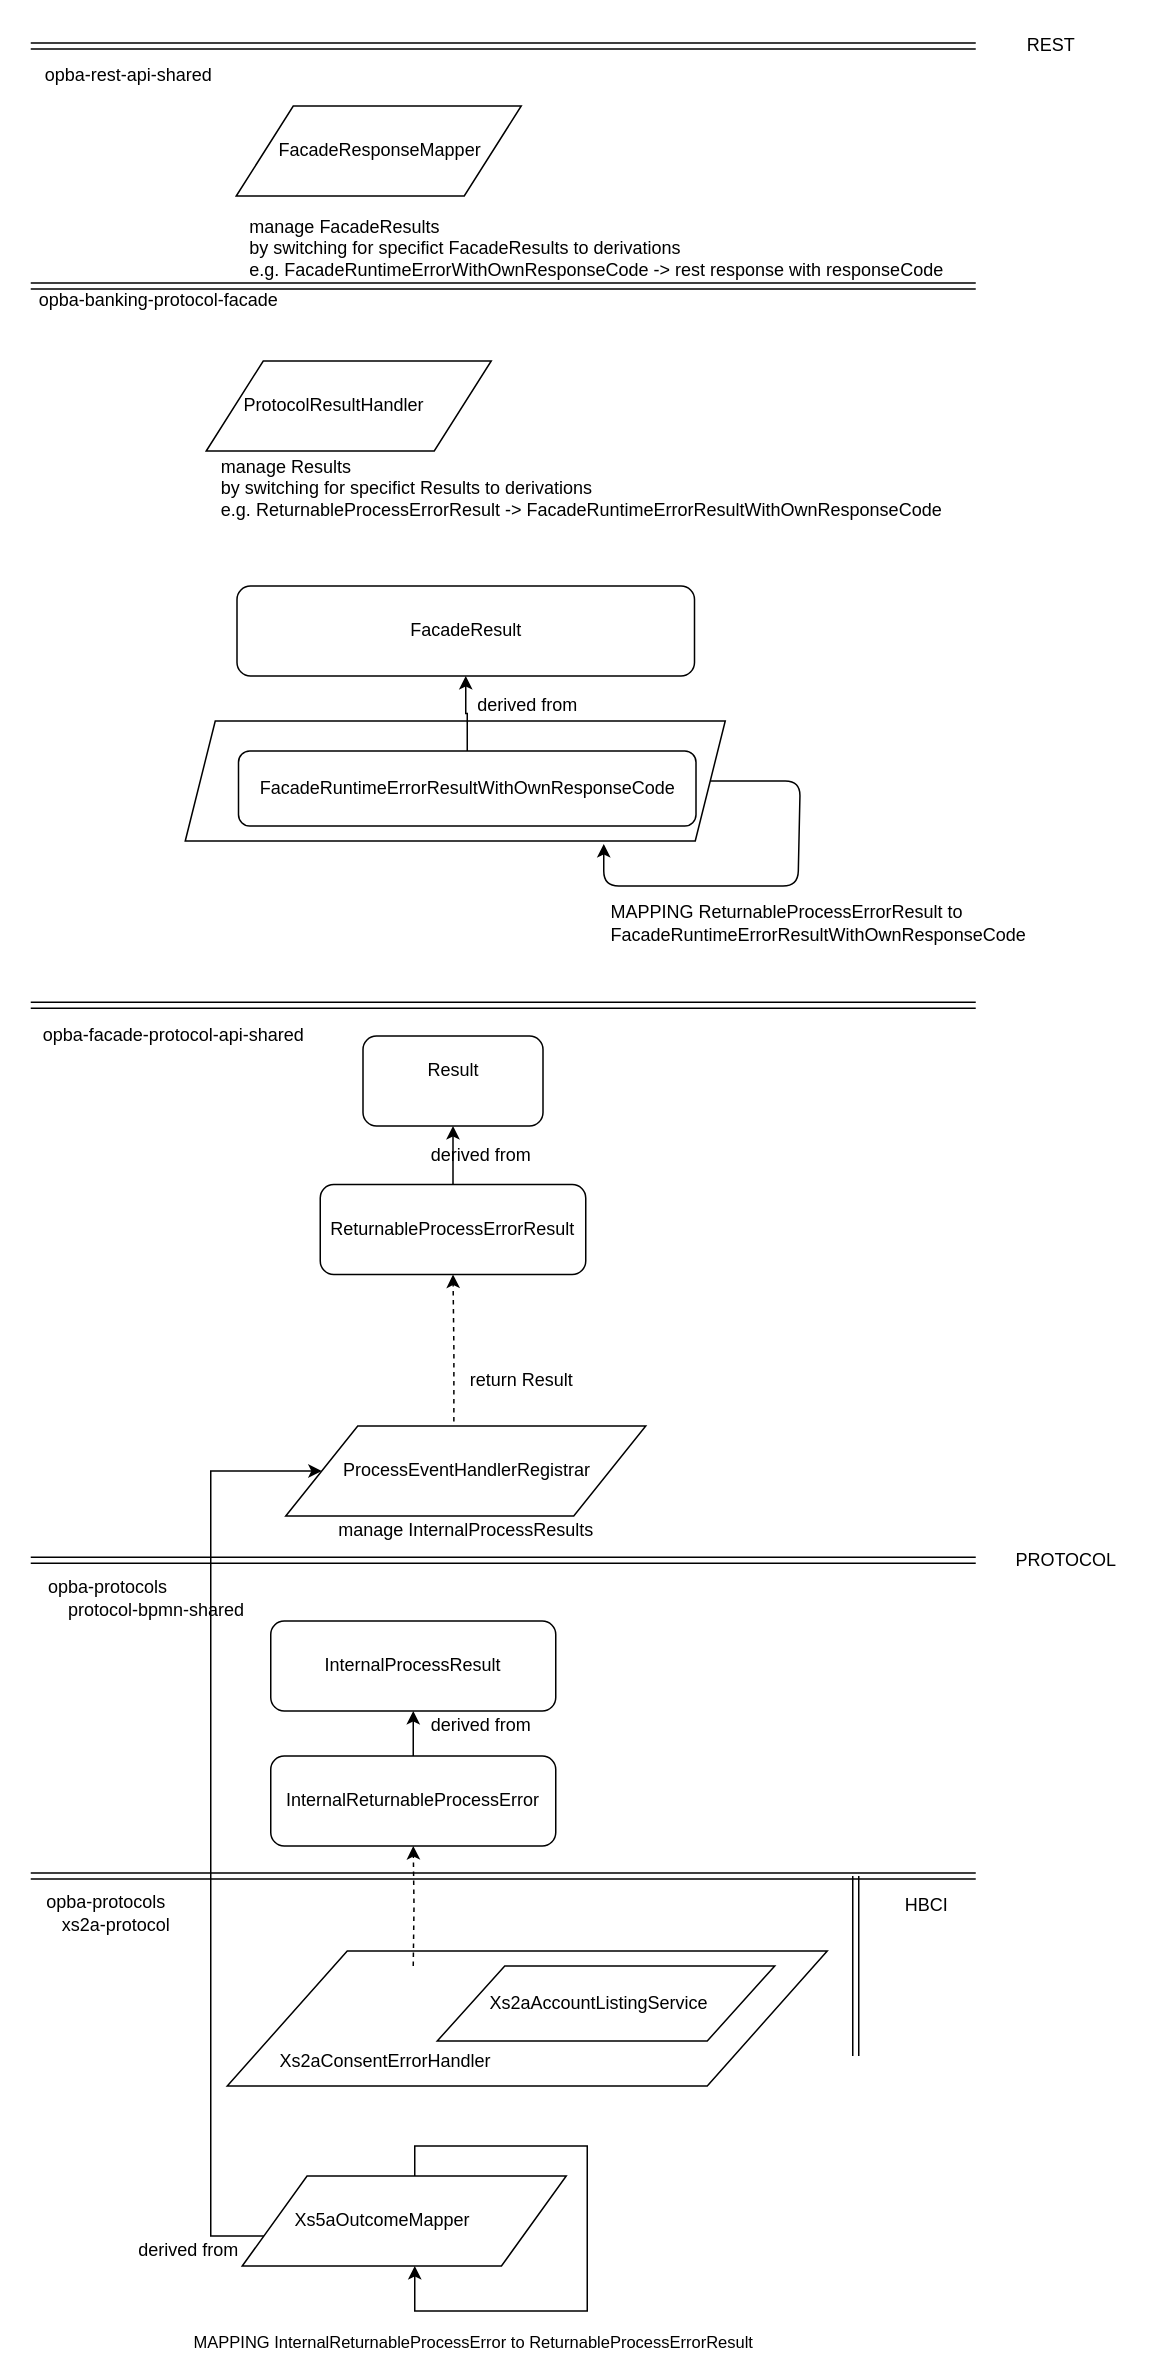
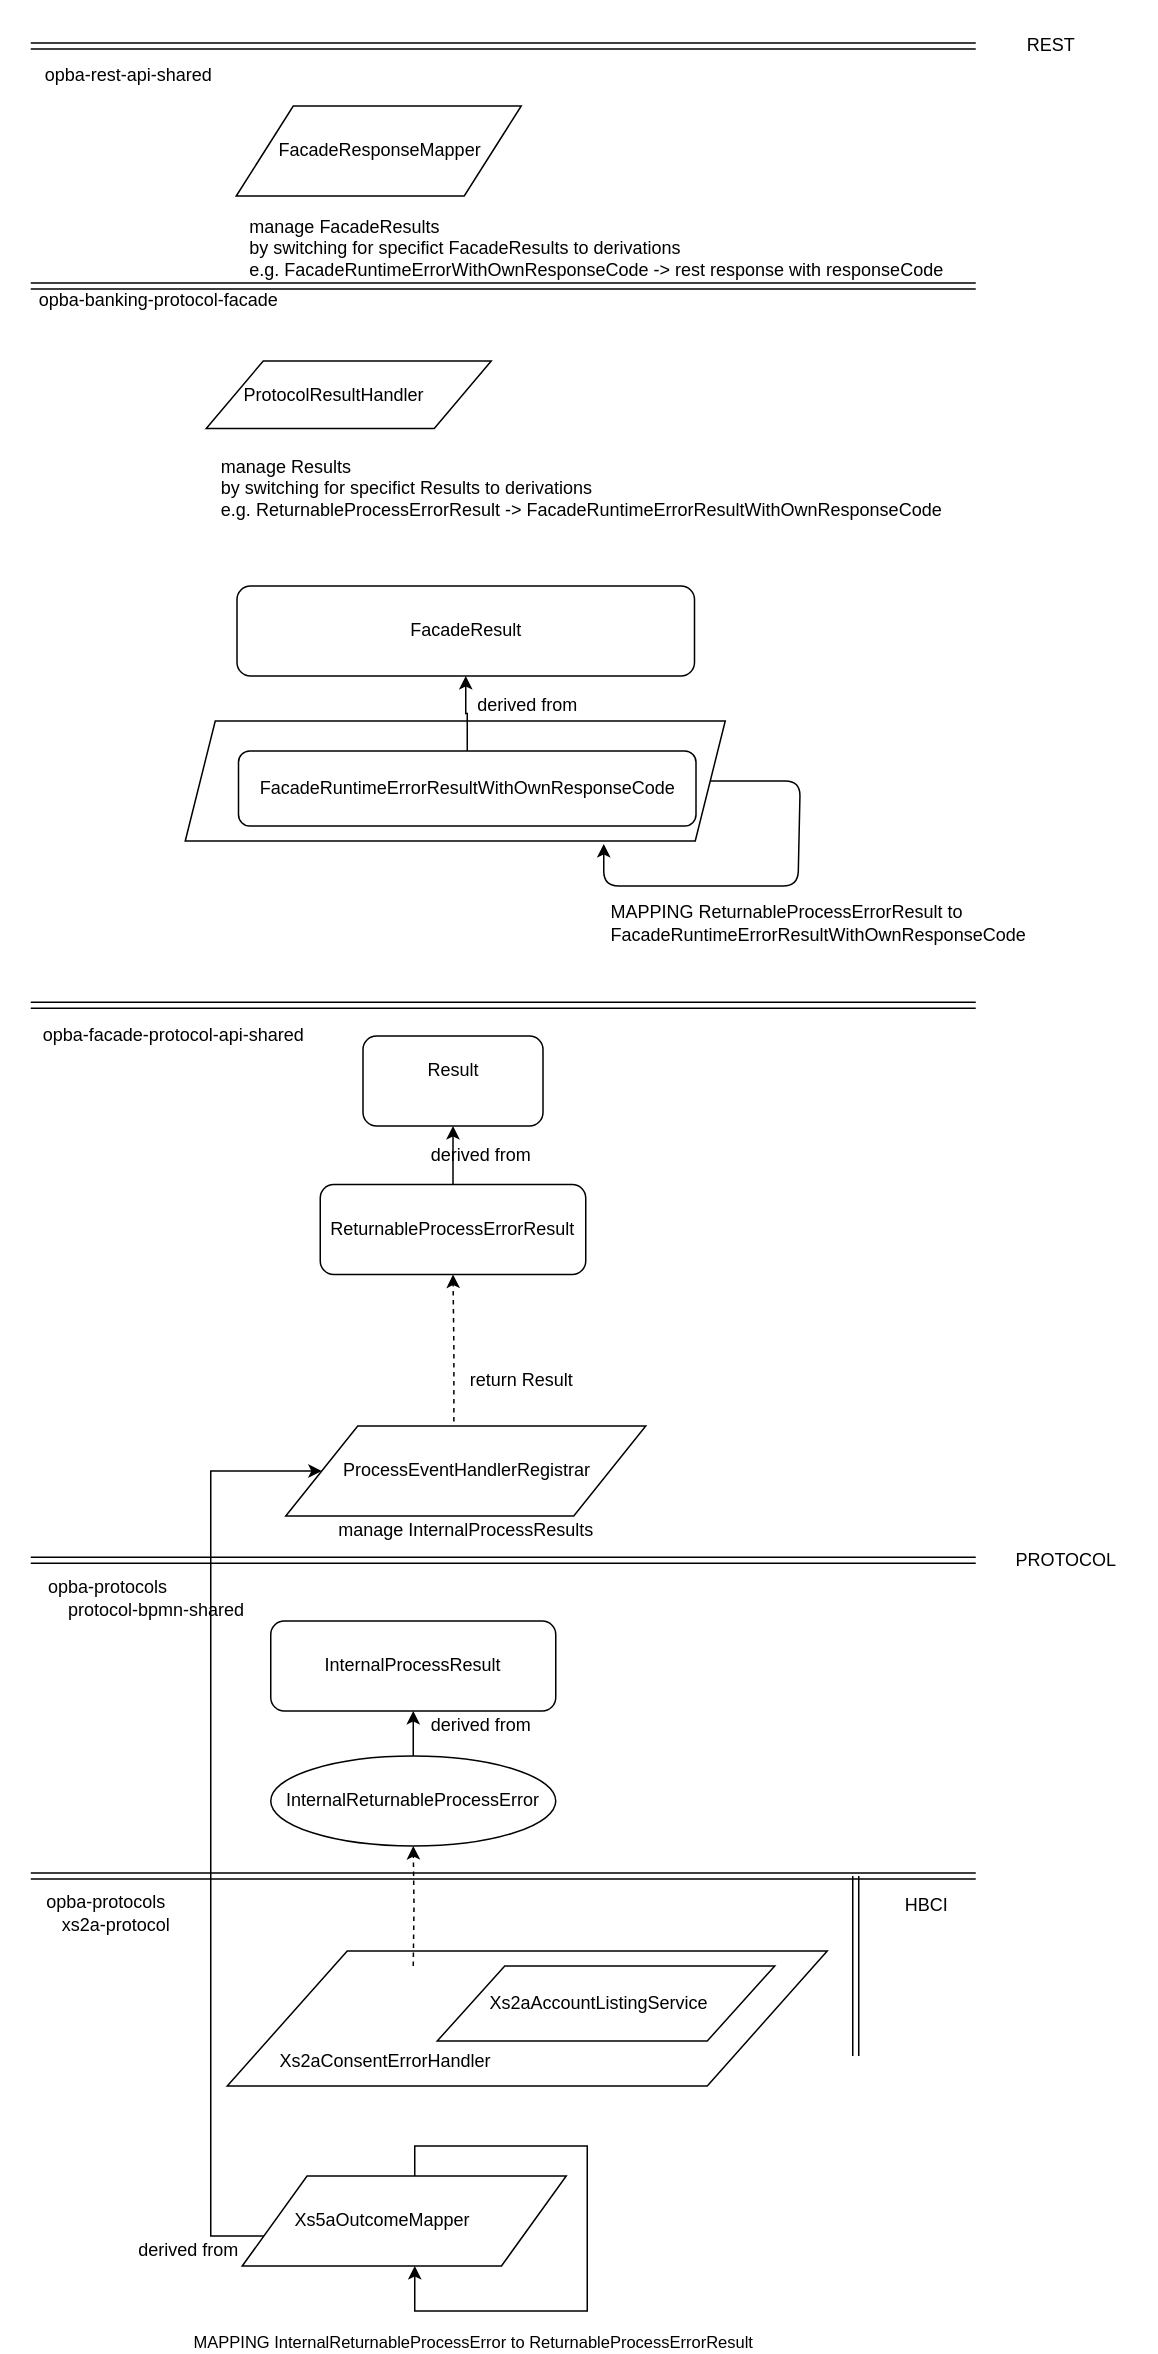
node "ProtocolResultHandler": size 285x90 -> 285x68
node "InternalReturnableProcessError": shape rounded rectangle -> ellipse
